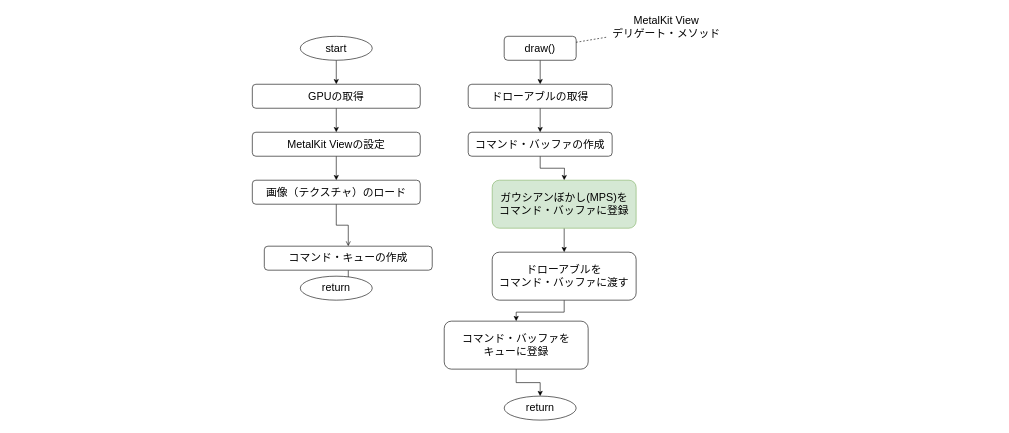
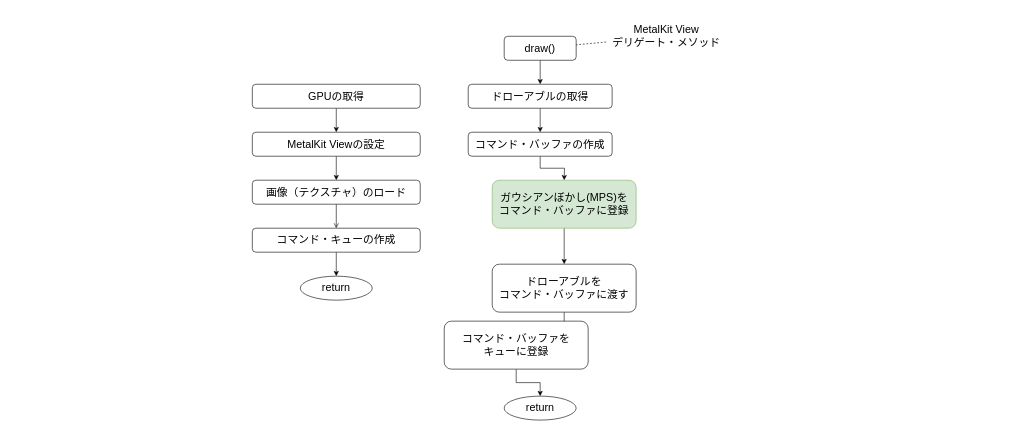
node "MetalKit Viewデリゲート・メソッド": moved (666, 27) -> (666, 36)
node "start": removed
edge "start" -> "GPUの取得": removed
node "コマンド・キューの作成": moved (348, 258) -> (336, 240)
node "ドローアブルを コマンド・バッファに渡す": moved (564, 276) -> (564, 288)
